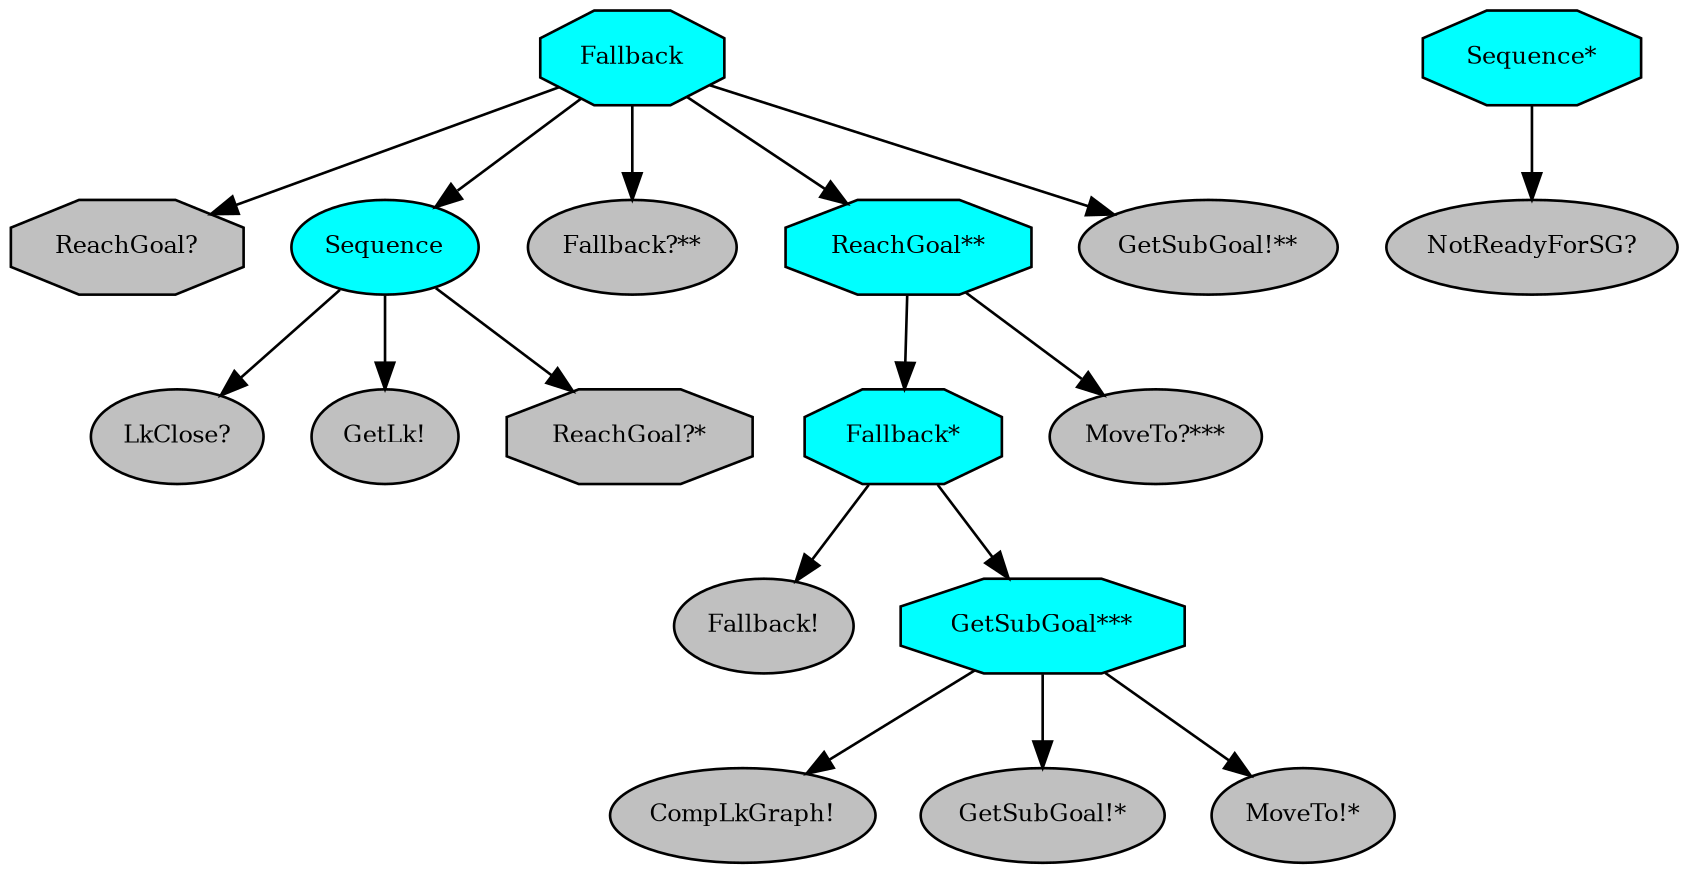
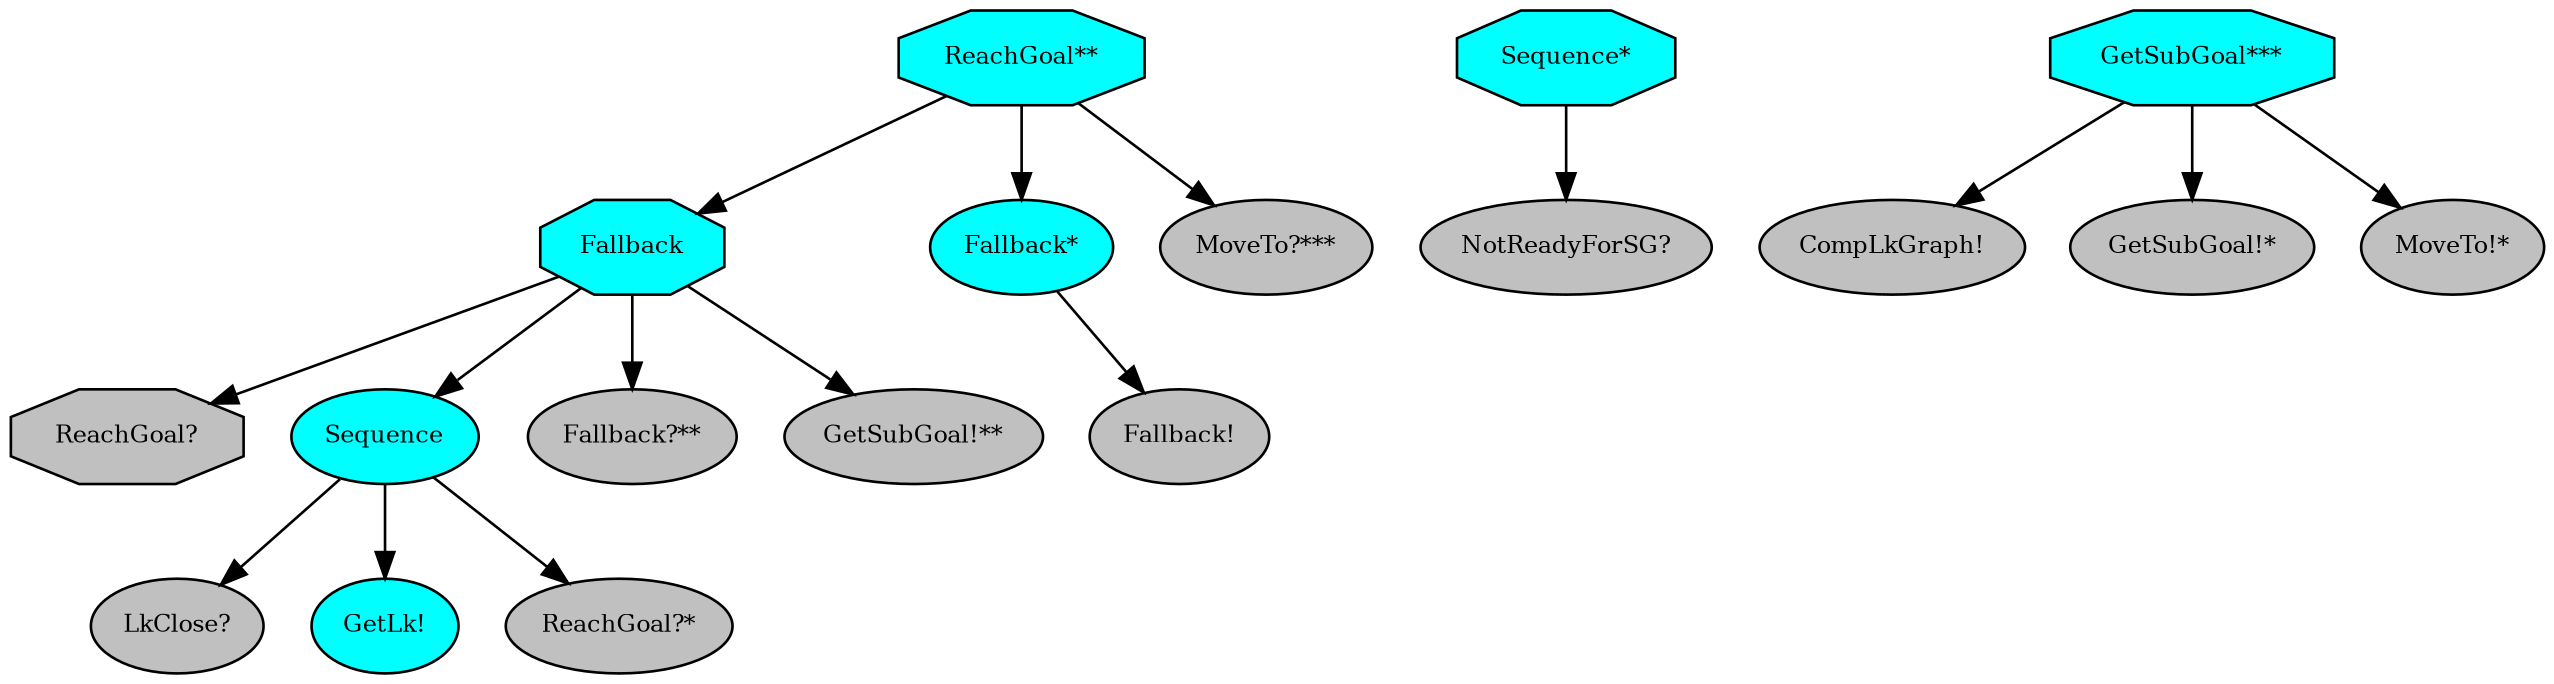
edge "Fallback" -> "ReachGoal**": reversed
node "GetLk!": fillcolor gray -> cyan
node "ReachGoal?*": shape octagon -> ellipse
node "Fallback*": shape octagon -> ellipse
edge "Fallback*" -> "GetSubGoal***": removed
